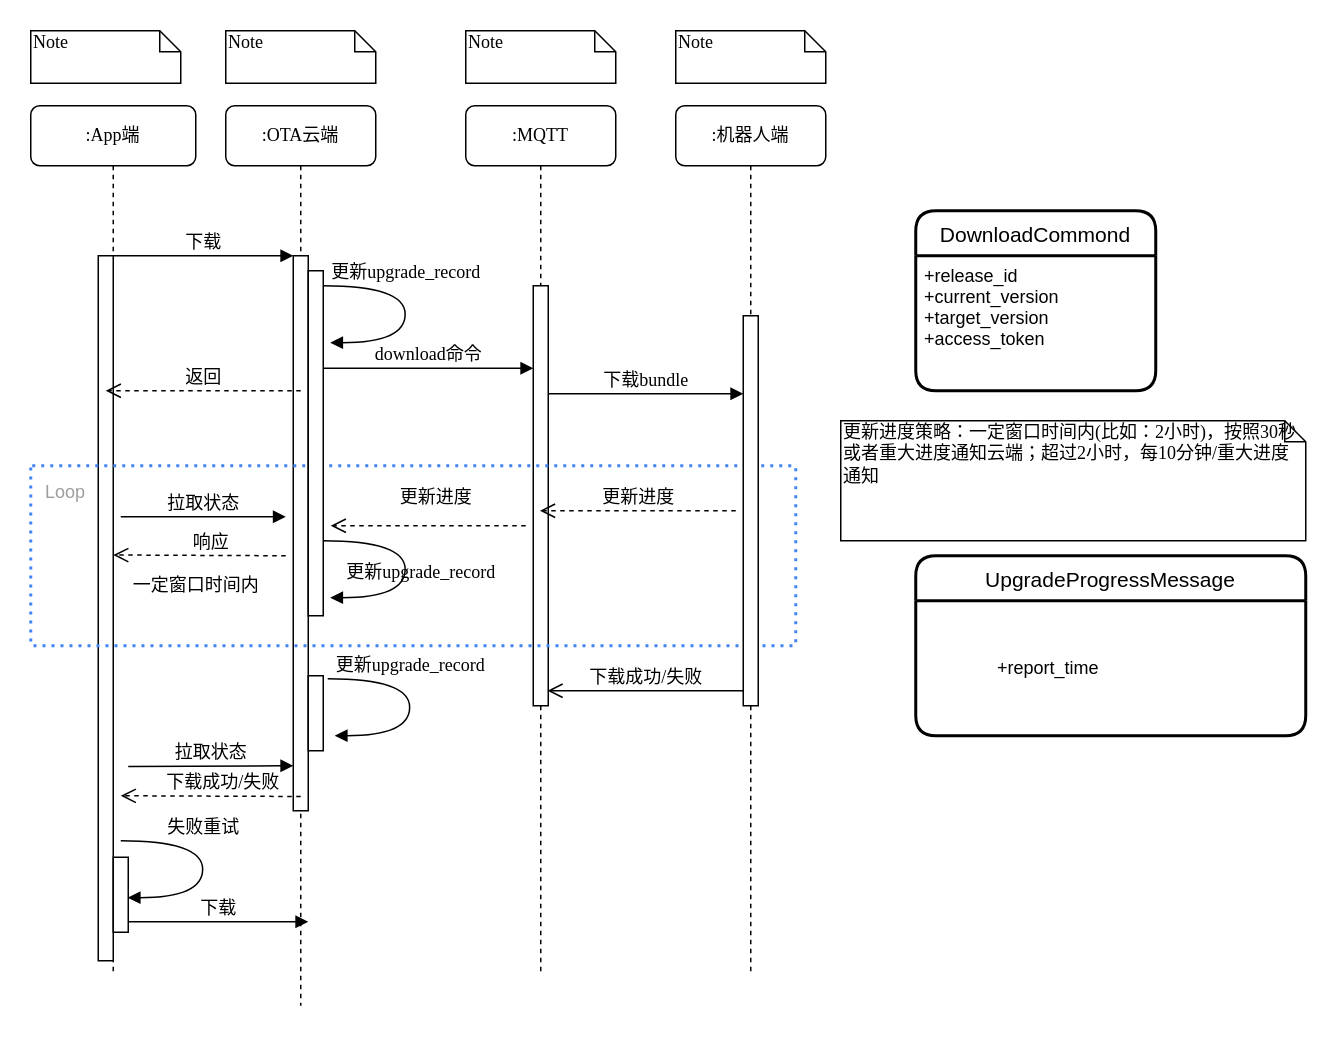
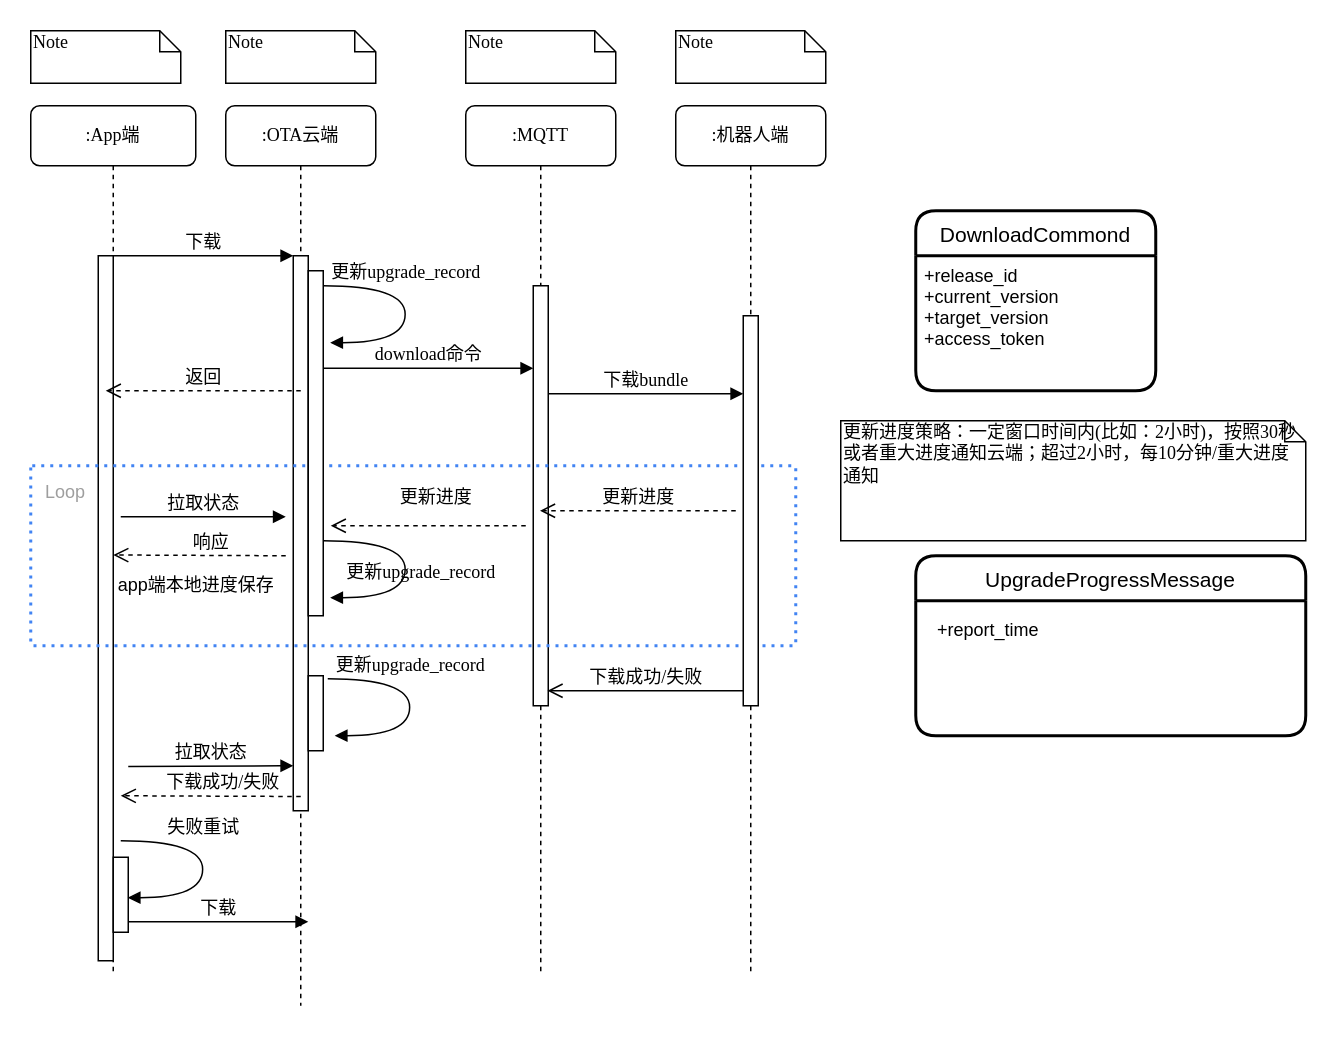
node "一定窗口时间内": label "一定窗口时间内" -> "app端本地进度保存"
node "+report_time": moved (1048, 668) -> (988, 631)
